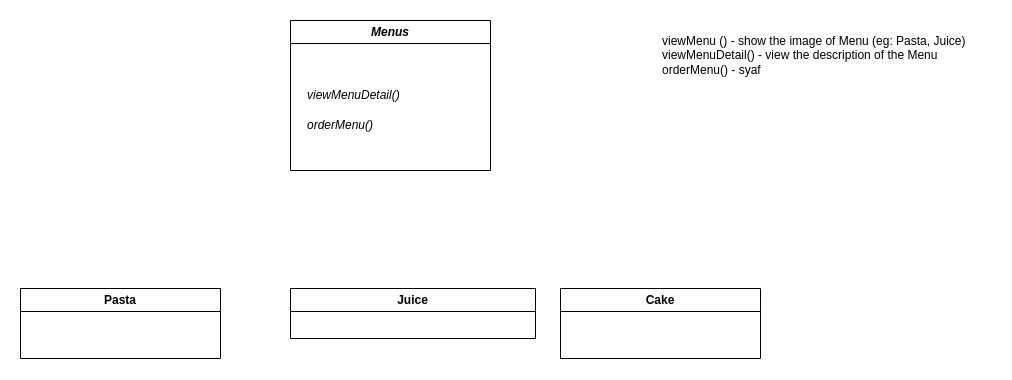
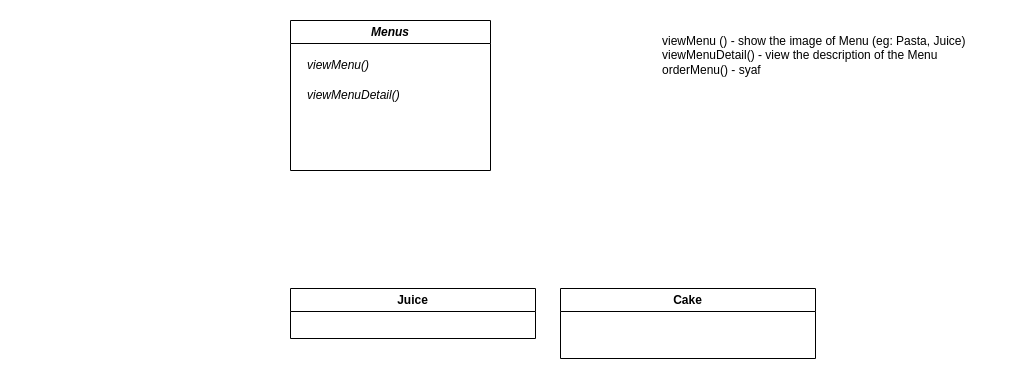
node "viewMenu()": added
node "orderMenu()": removed
node "Pasta": removed
node "Cake": size 200x70 -> 255x70
